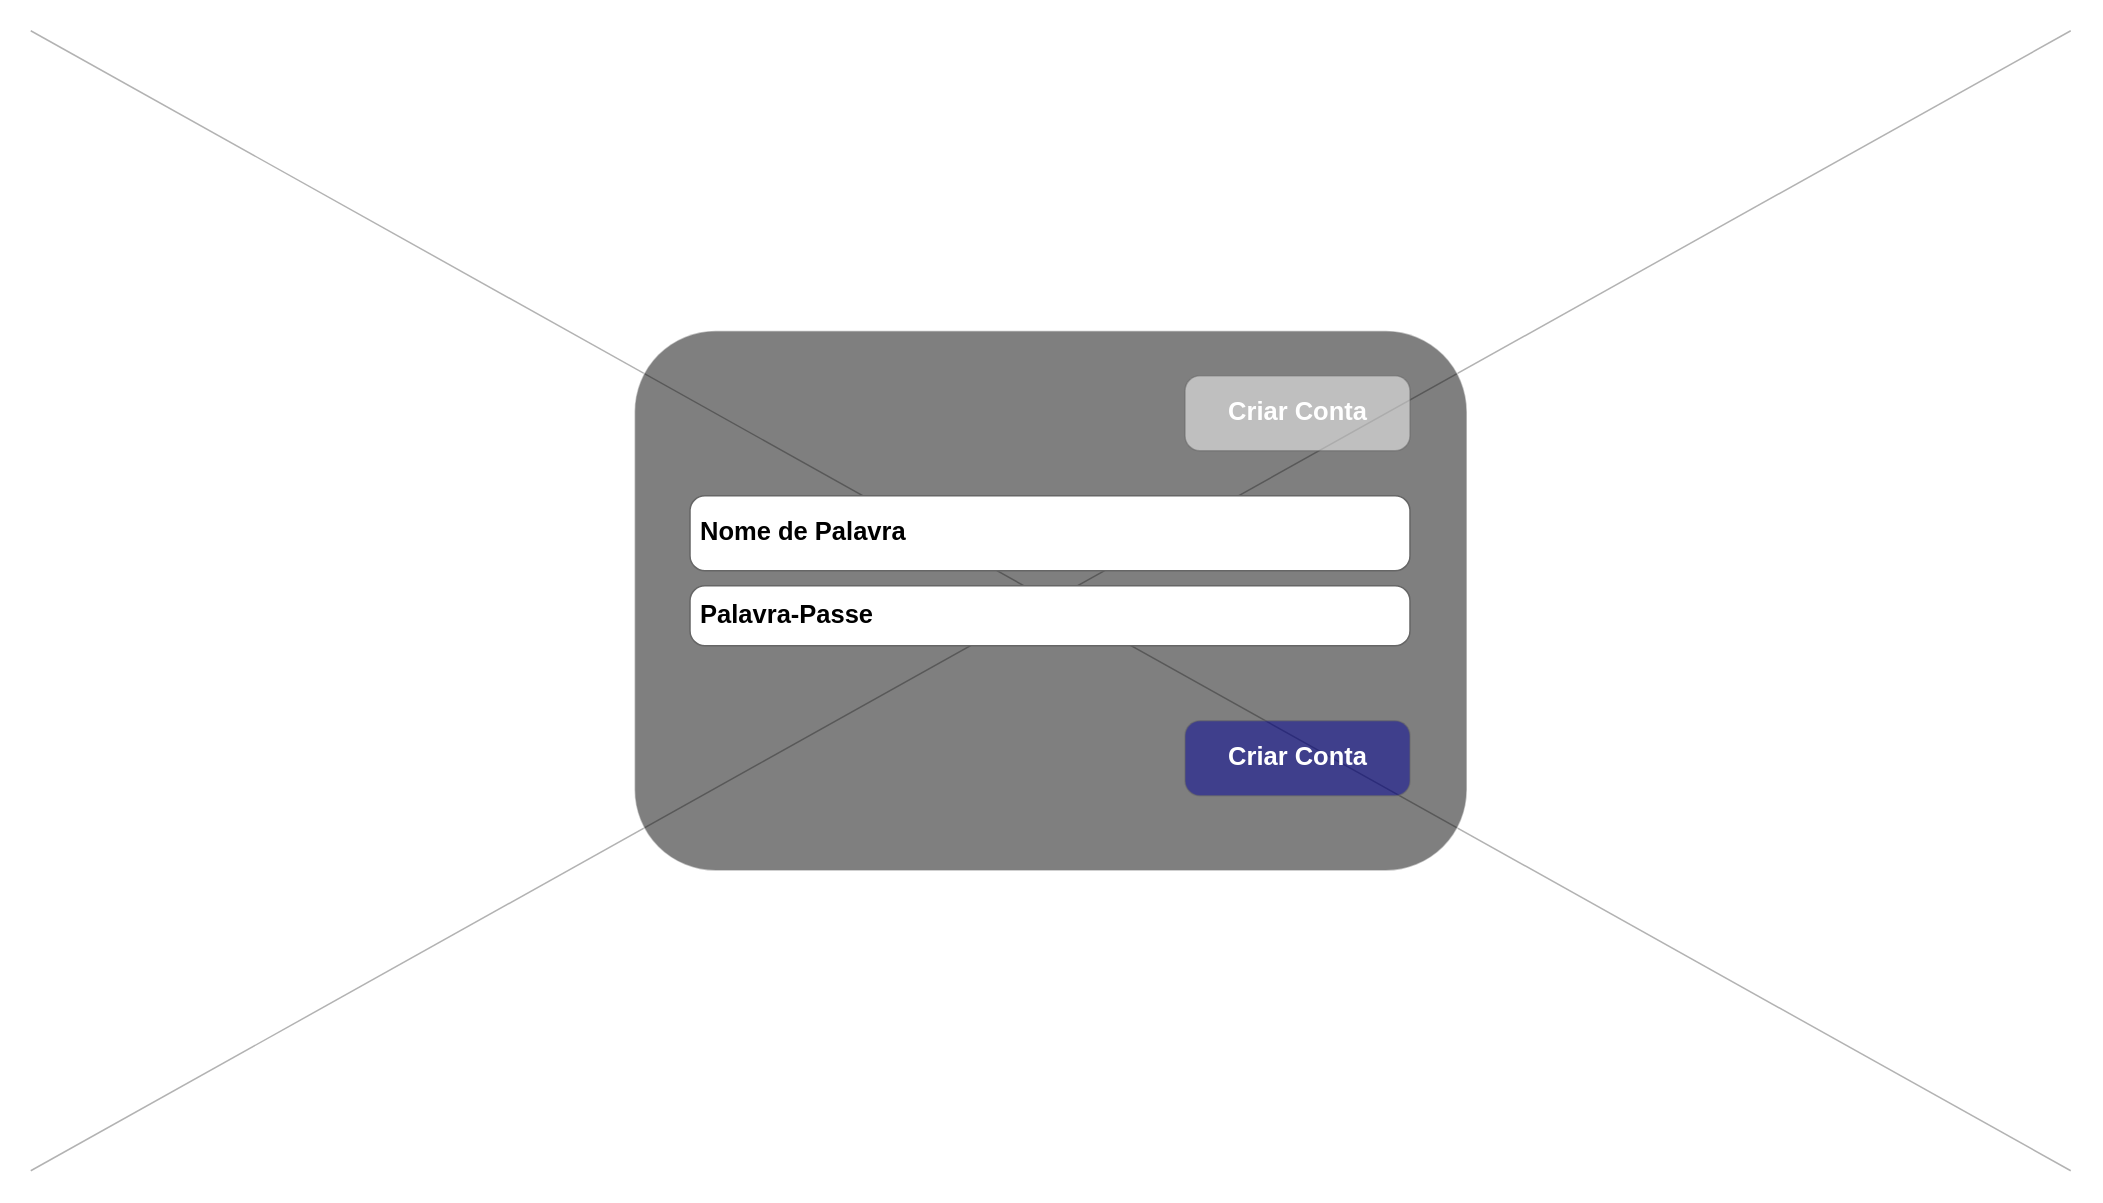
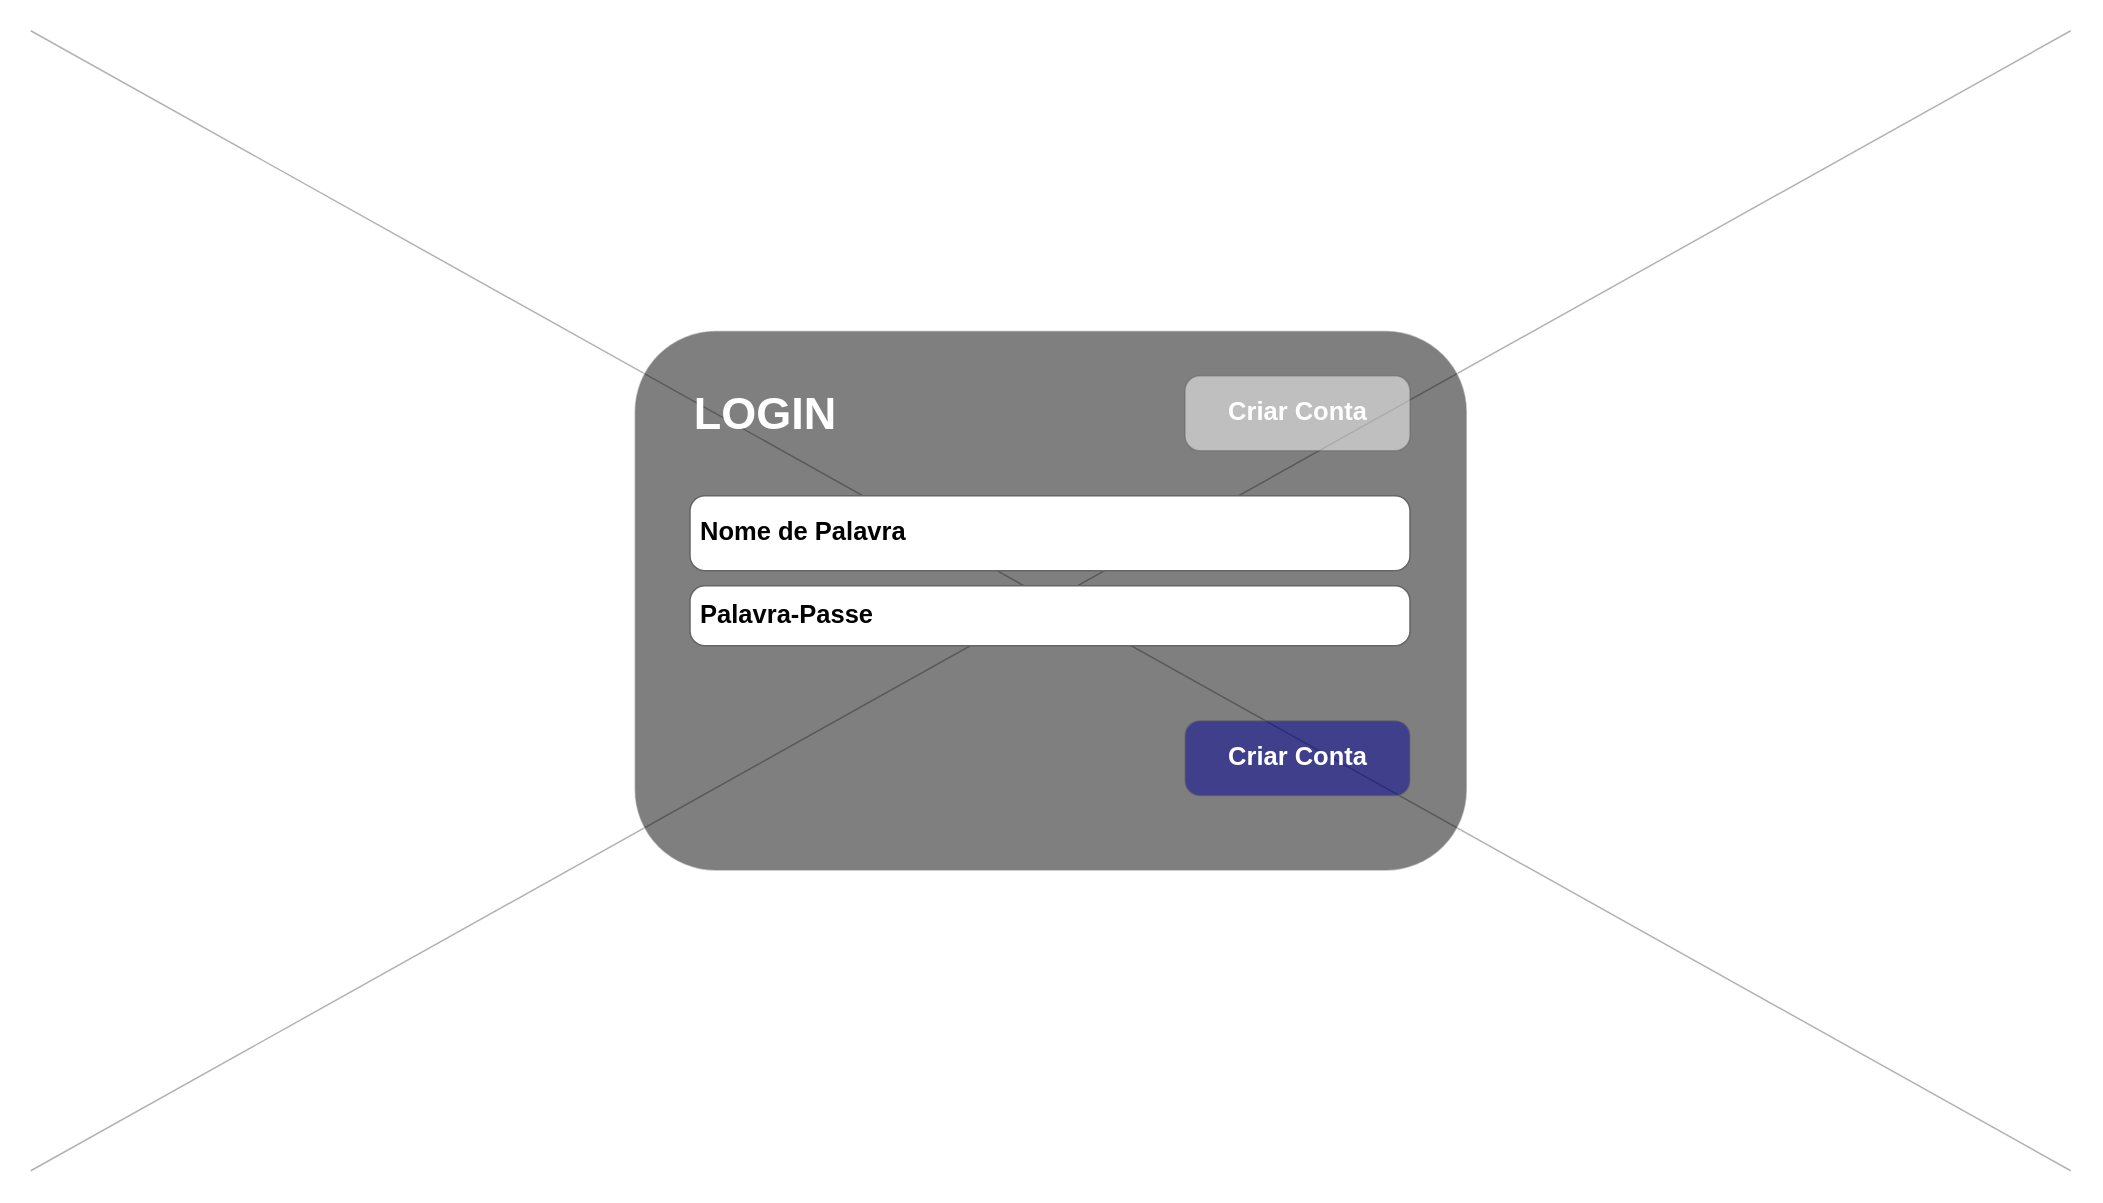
node "LOGIN": added
